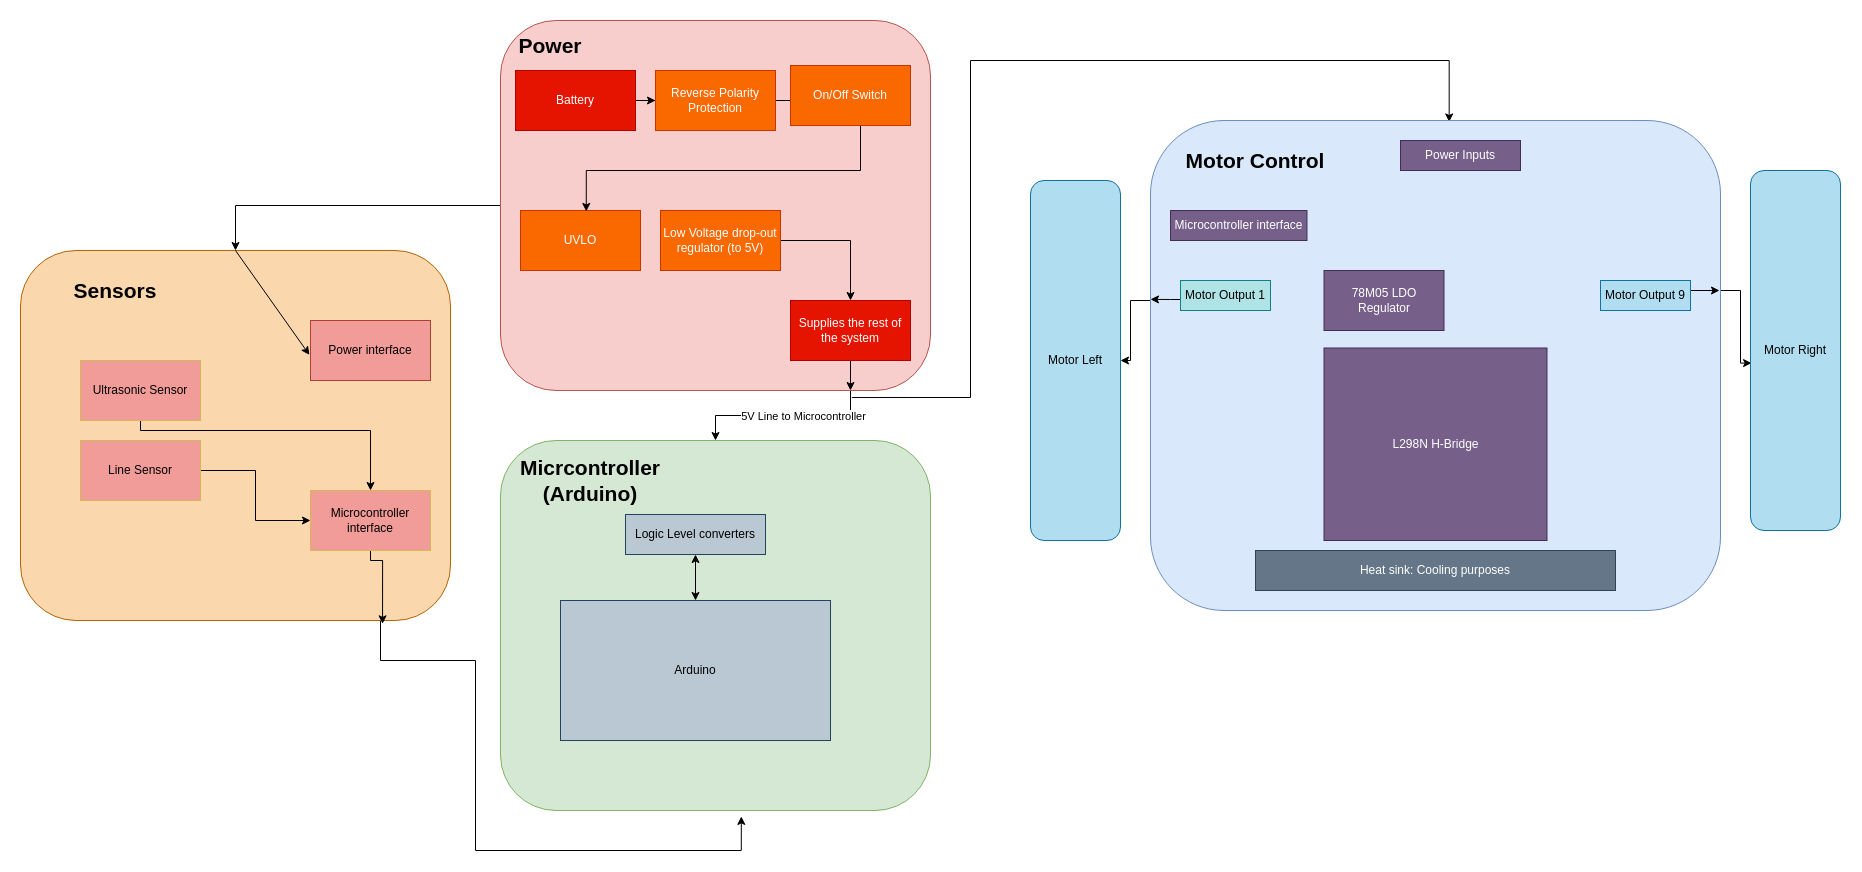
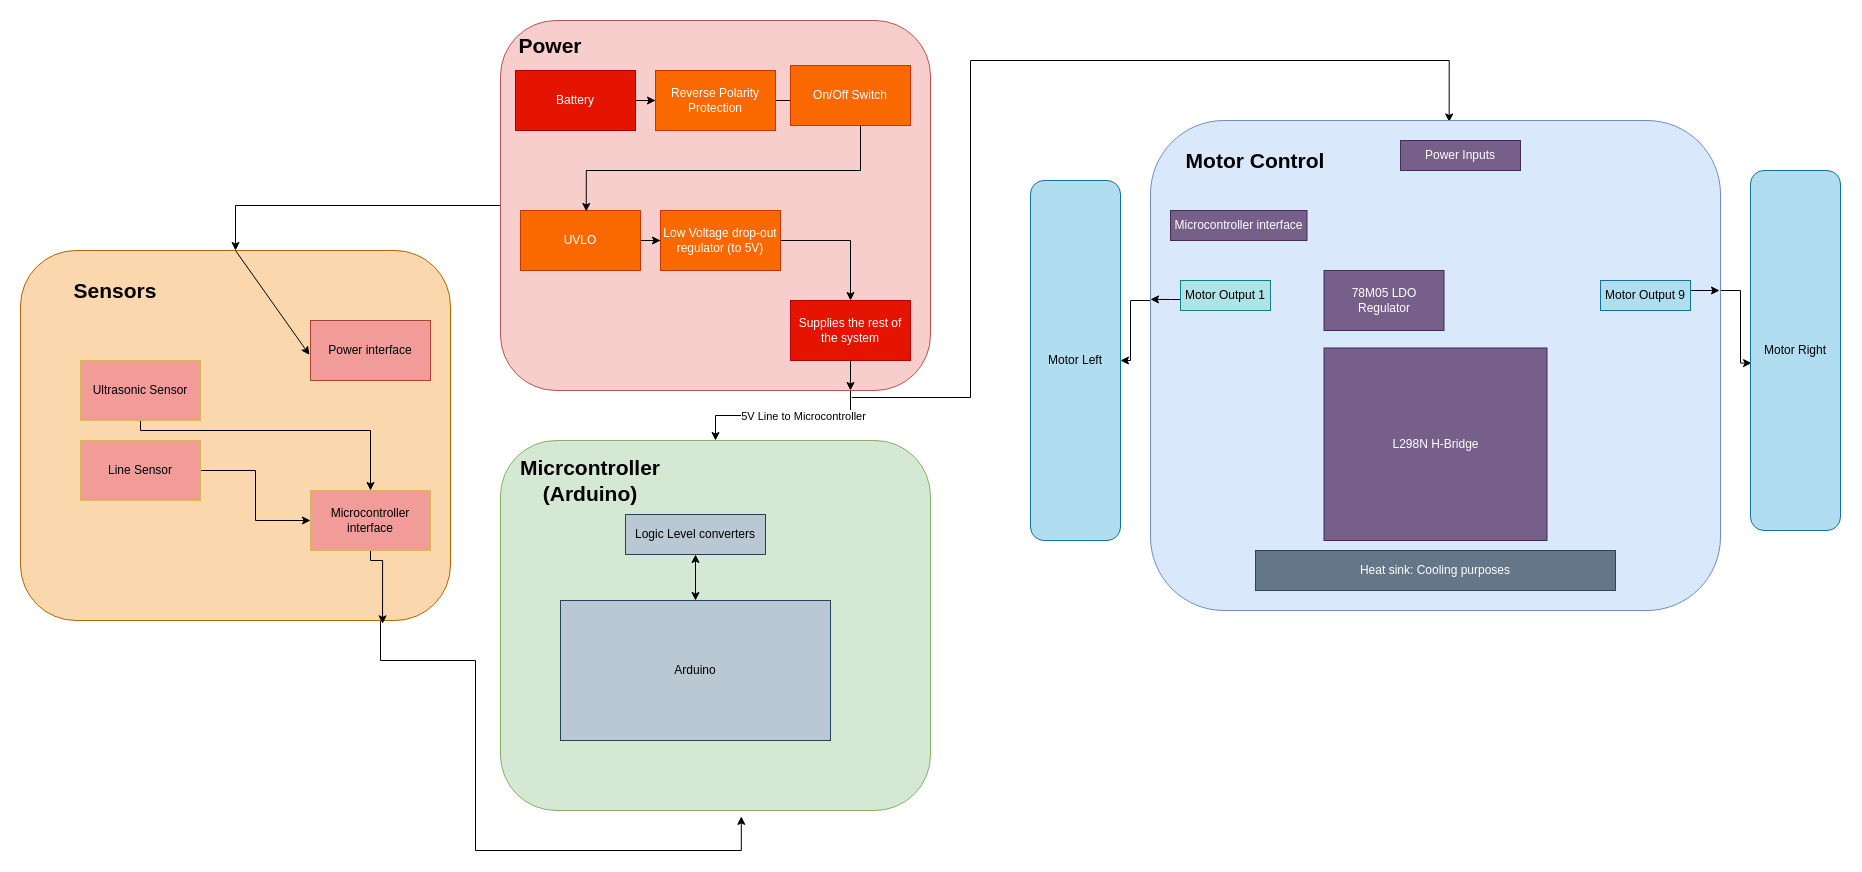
edge "UVLO" -> "Low Voltage drop-out regulator (to 5V)": added
